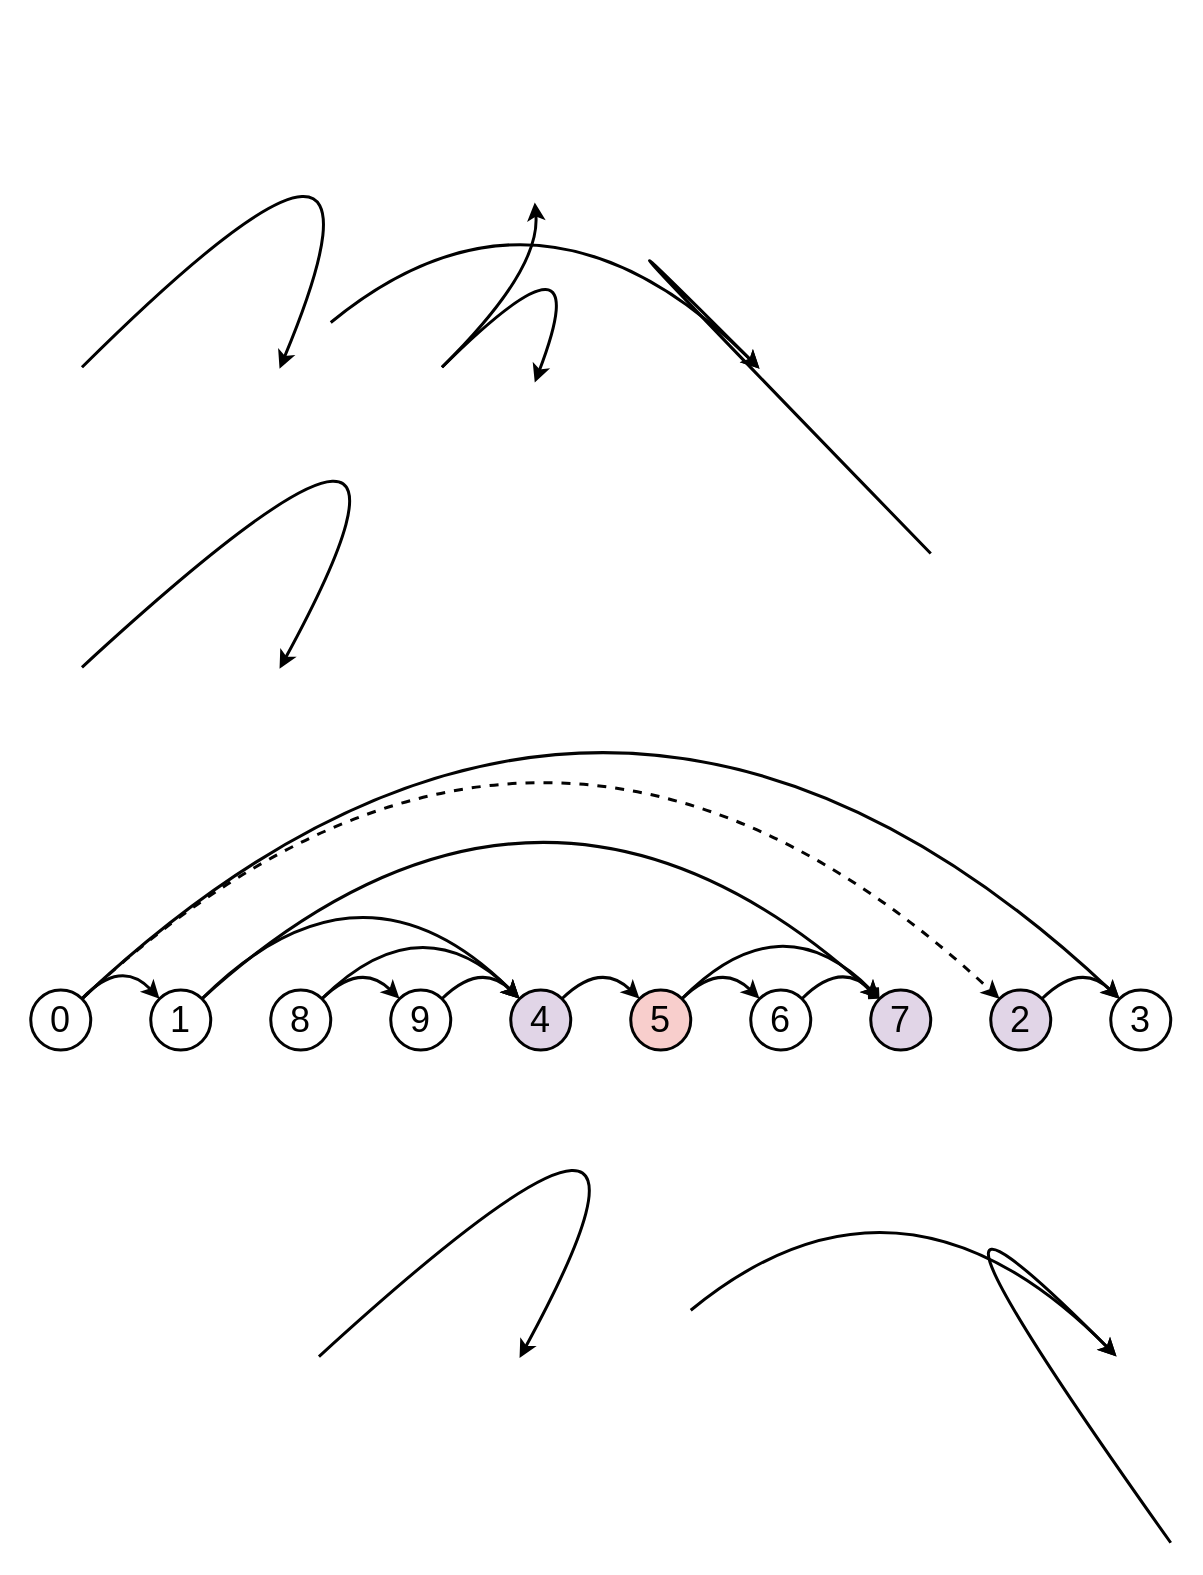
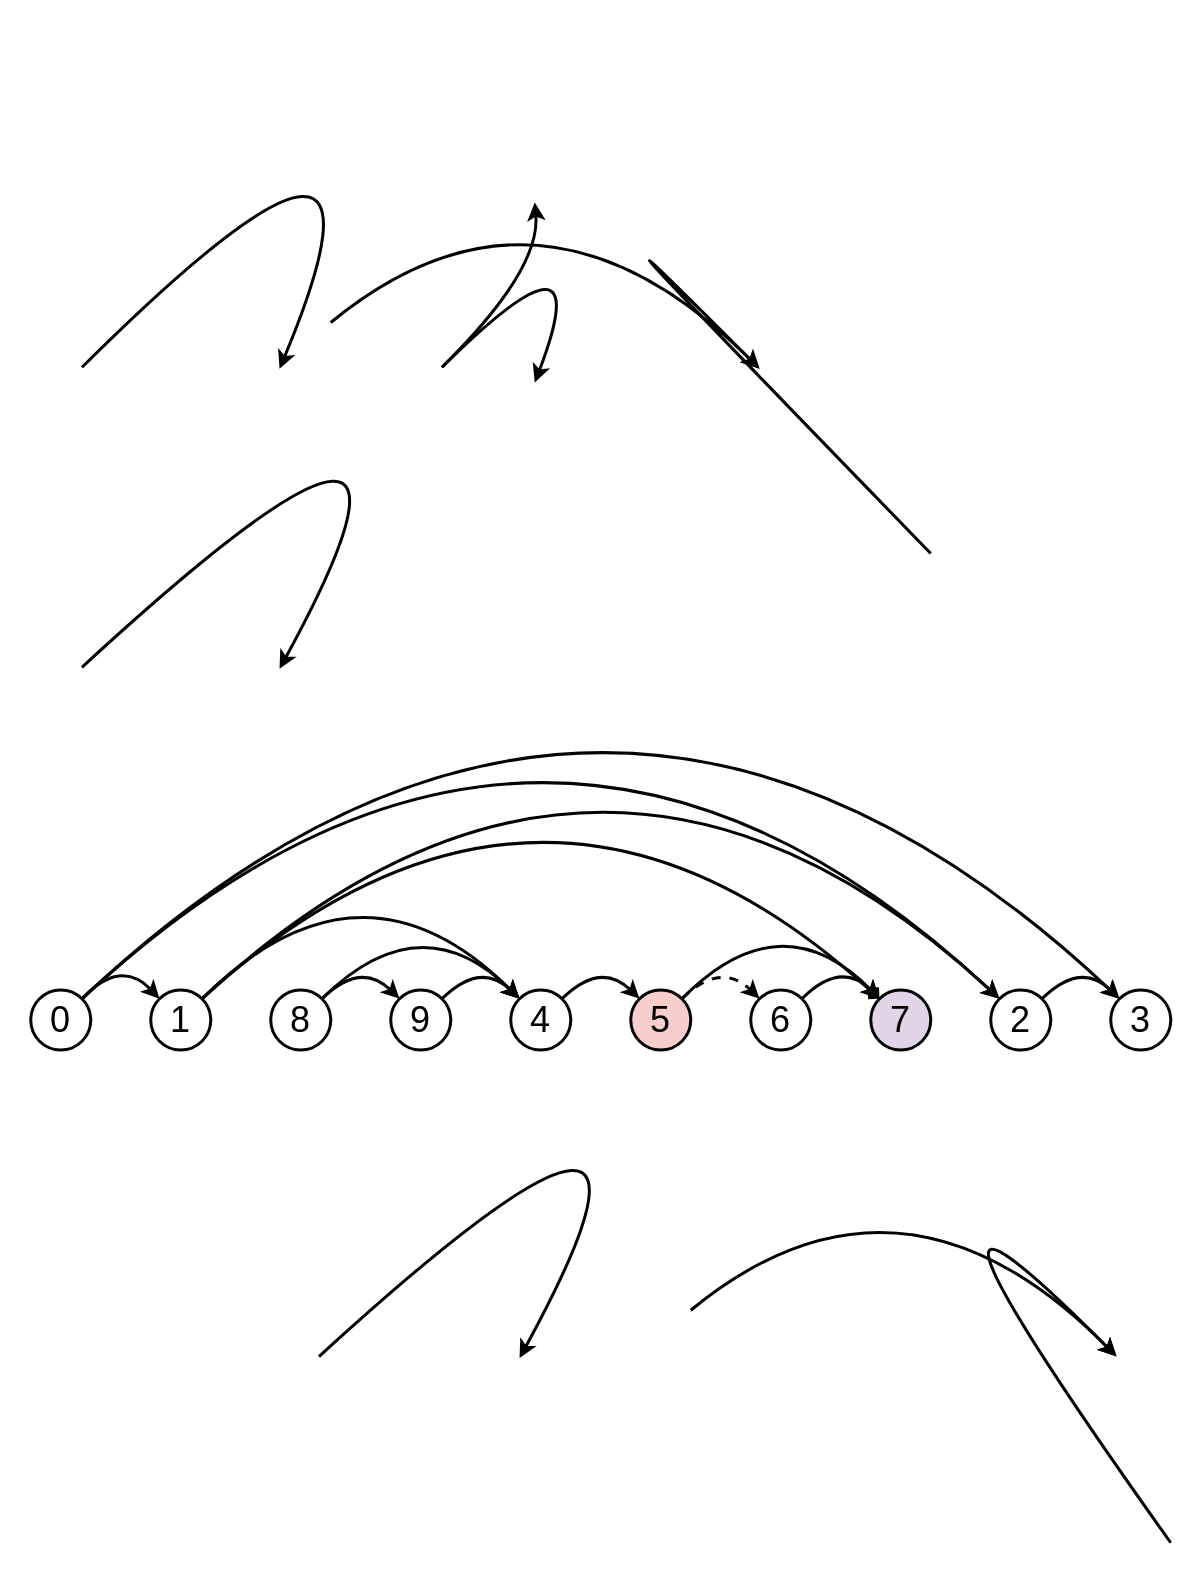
edge "0" -> "2": style dashed -> solid
edge "1" -> "2": added
edge "5" -> "6": style solid -> dashed
node "4": fillcolor #e1d5e7 -> #ffffff
node "2": fillcolor #e1d5e7 -> #ffffff
